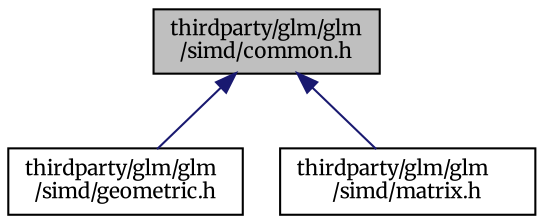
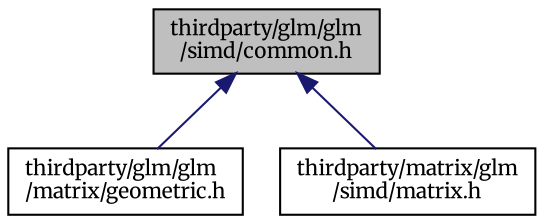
node "thirdparty/glm/glm /simd/geometric.h": label "thirdparty/glm/glm /simd/geometric.h" -> "thirdparty/glm/glm /matrix/geometric.h"
node "thirdparty/glm/glm /simd/matrix.h": label "thirdparty/glm/glm /simd/matrix.h" -> "thirdparty/matrix/glm /simd/matrix.h"
